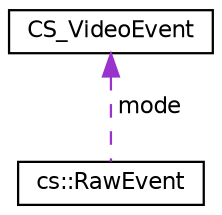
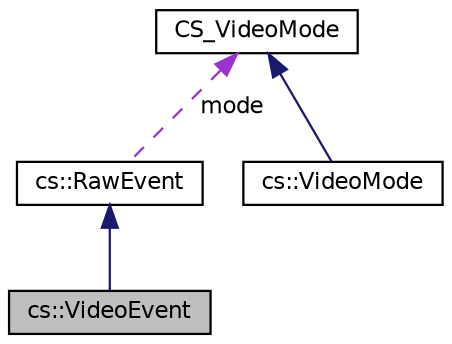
node "CS_VideoEvent": label "CS_VideoEvent" -> "CS_VideoMode"
node "cs::VideoMode": added
node "cs::VideoEvent": added
